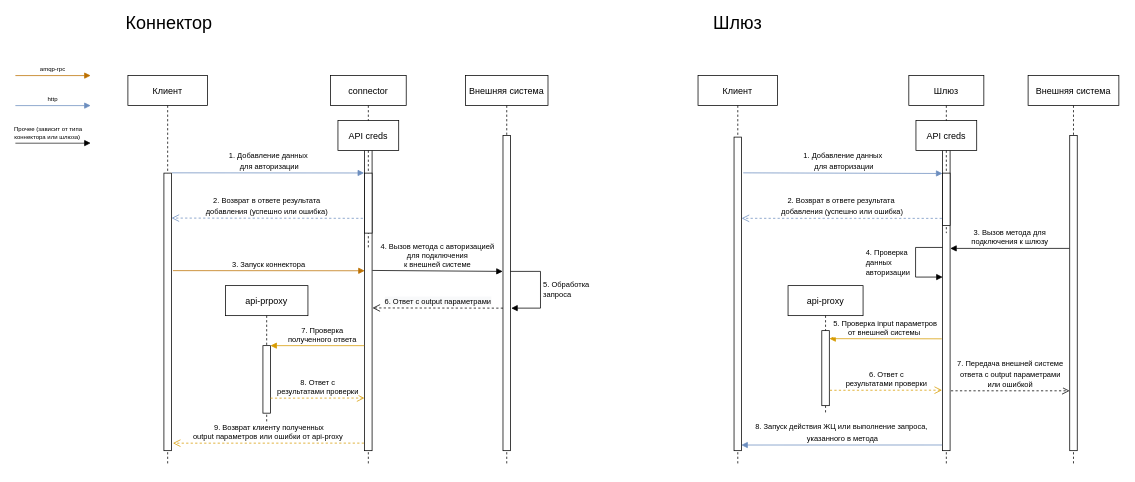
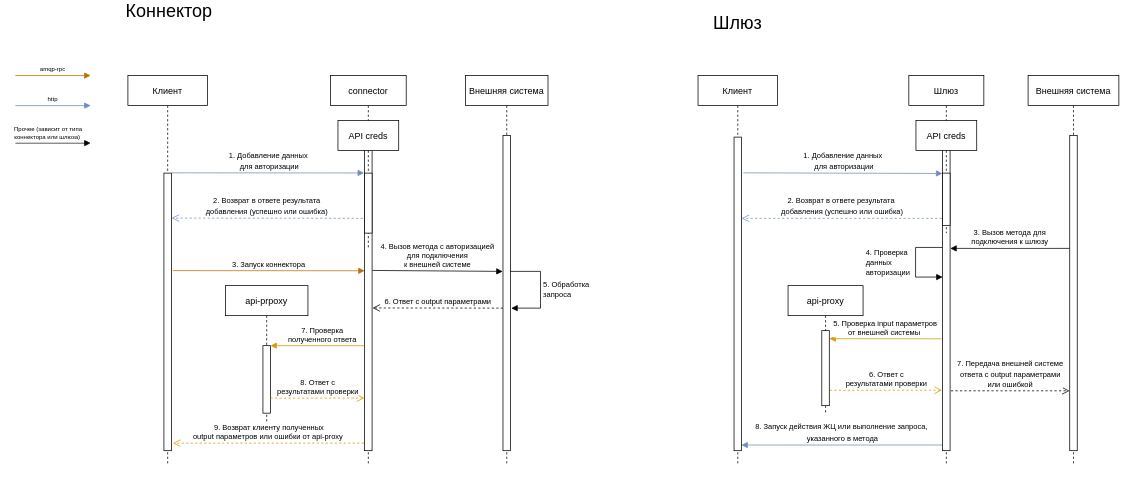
node "Коннектор": moved (169, 23) -> (169, 12)
